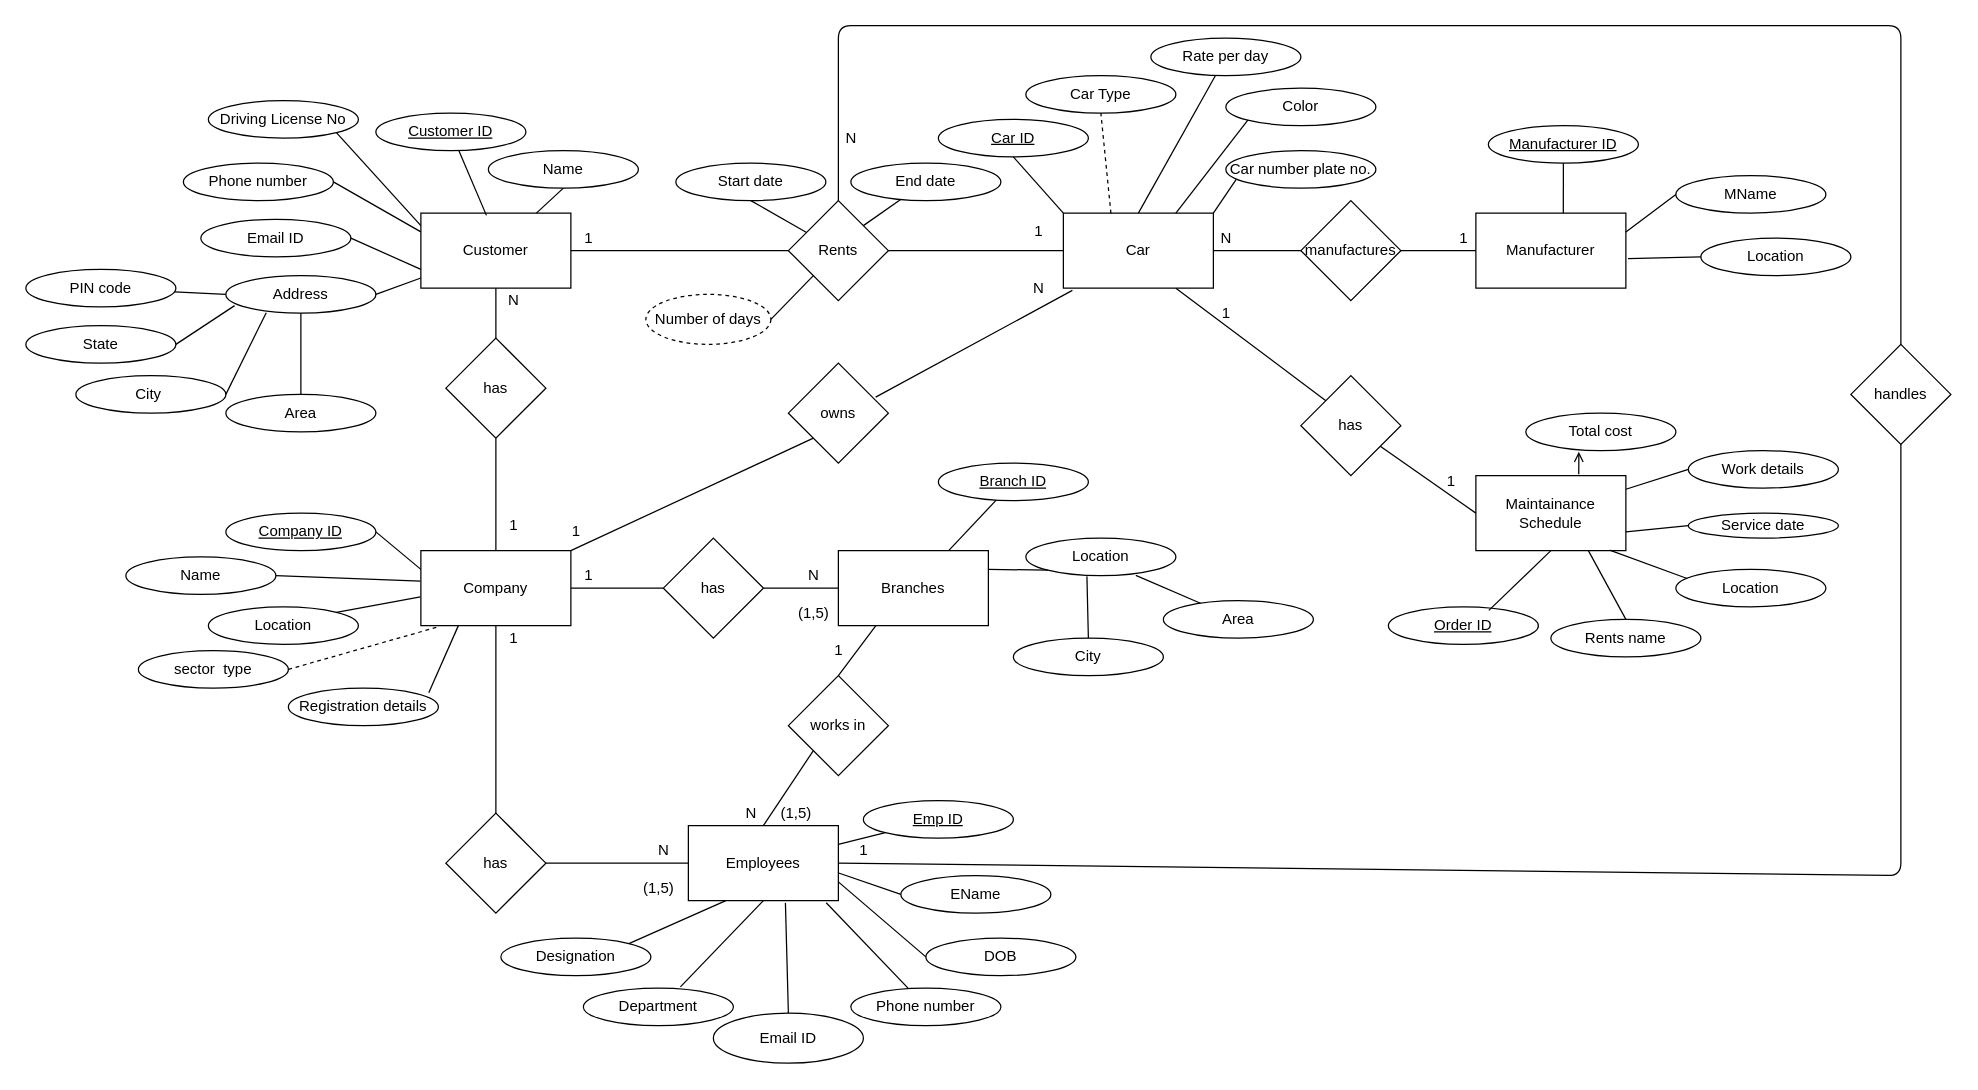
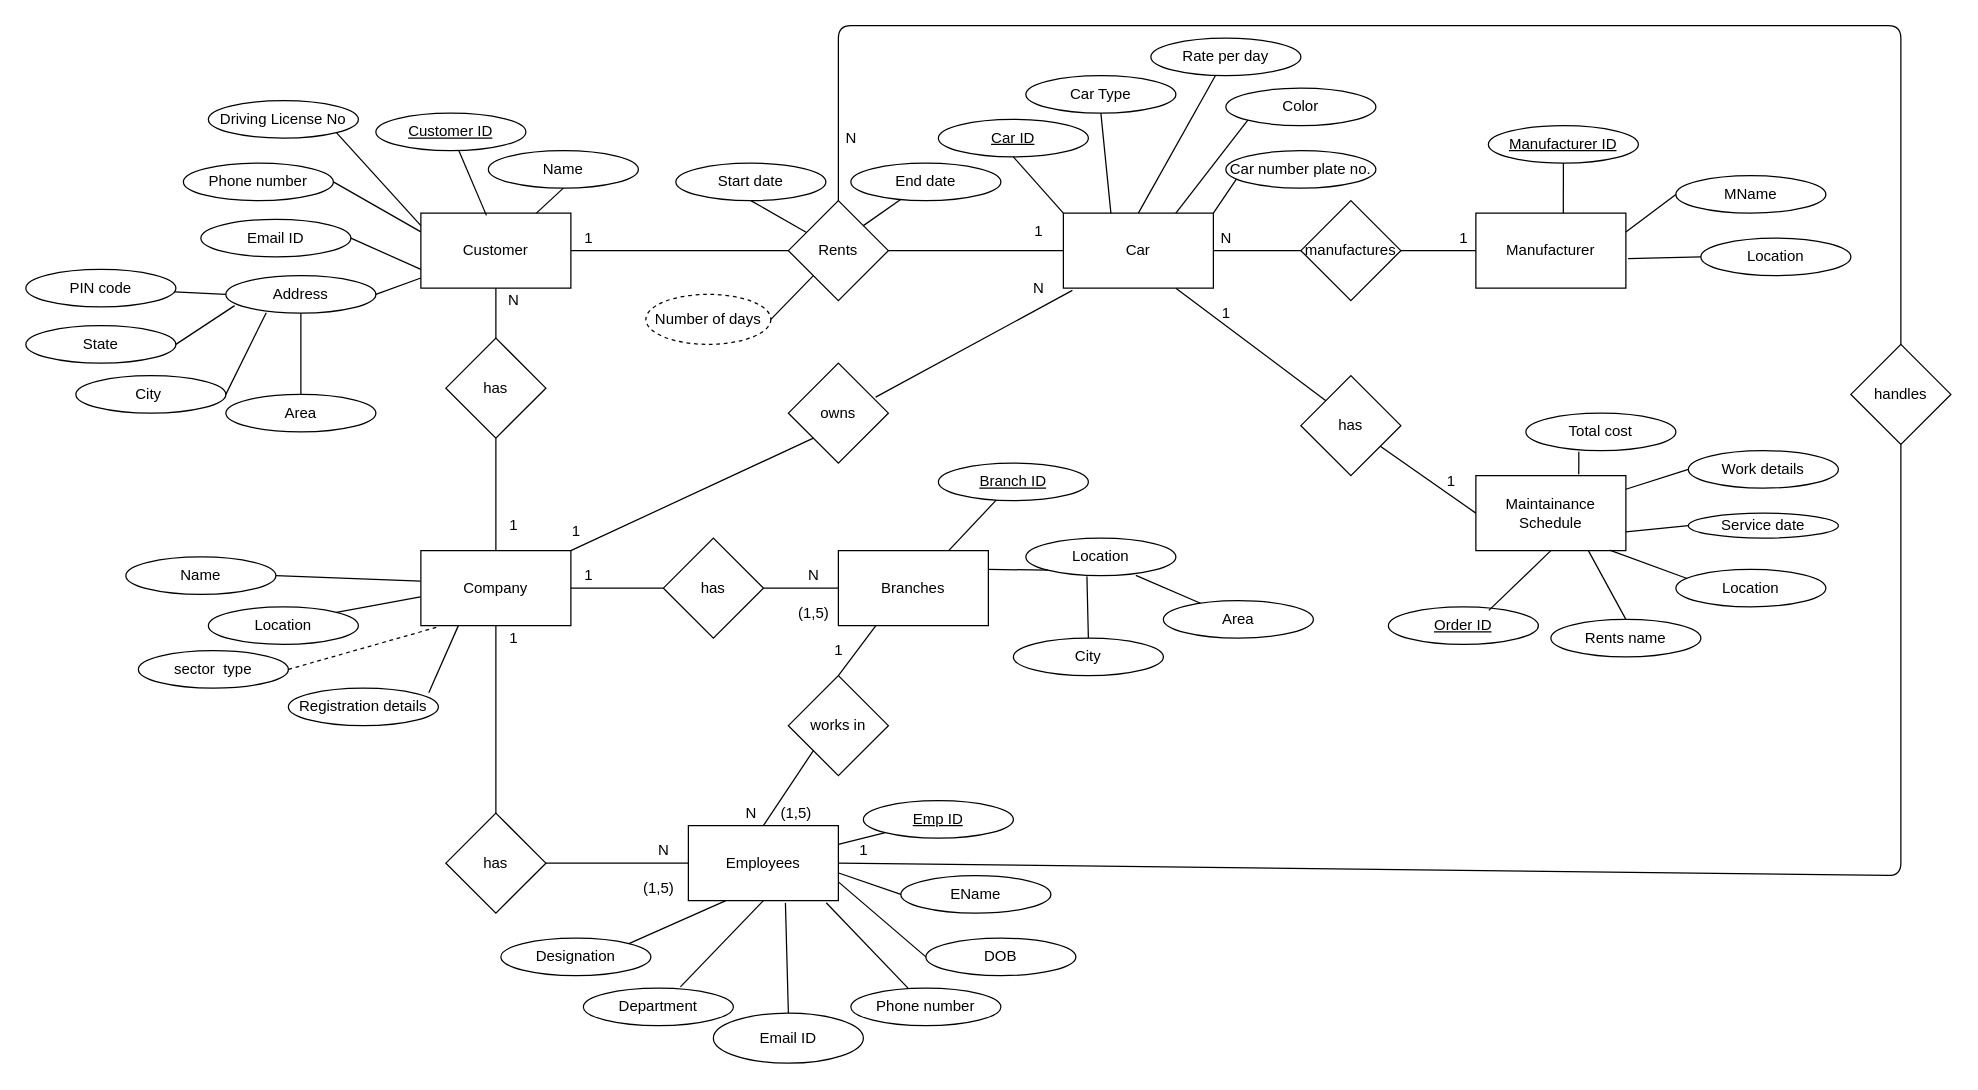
edge "Car Type" -- "Car": style dashed -> solid
edge "Maintainance Schedule" -> "Total cost": arrowhead open -> none
node "Company ID": removed
edge "Company ID" -- "Company": removed
